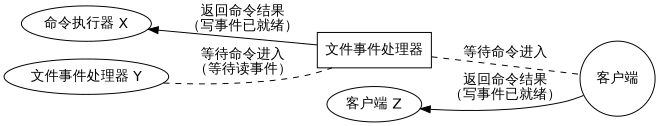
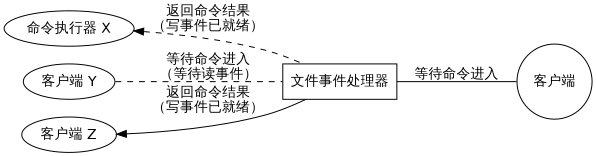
edge "文件事件处理器" -> "命令执行器 X": style solid -> dashed
edge "文件事件处理器" -- "客户端": style dashed -> solid
node "文件事件处理器 Y": label "文件事件处理器 Y" -> "客户端 Y"
edge "客户端" -> "客户端 Z": now "文件事件处理器" -> "客户端 Z"
